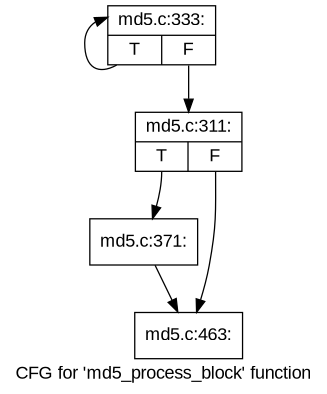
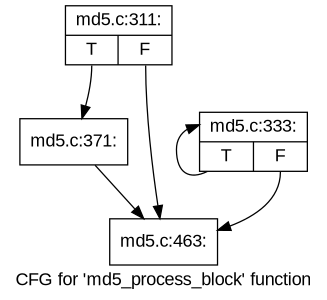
edge "md5.c:333:" -> "md5.c:311:": now "md5.c:333:" -> "md5.c:463:"
